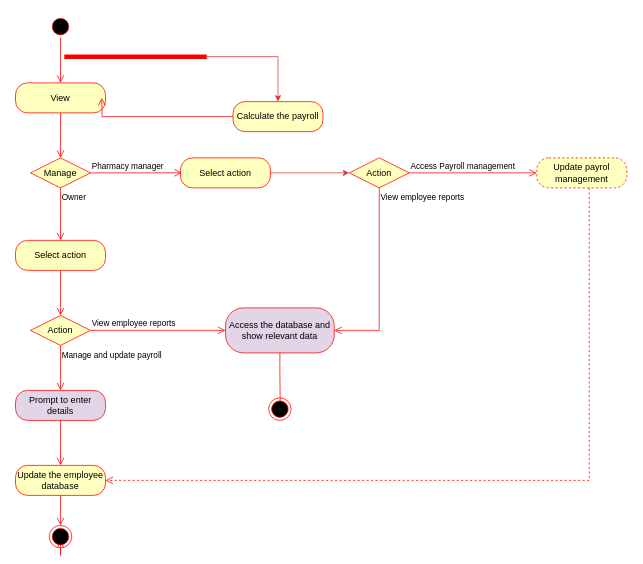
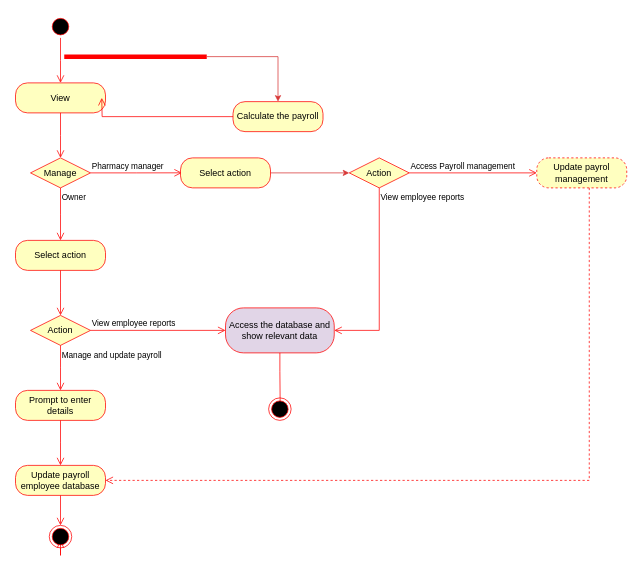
node "Prompt to enter details": fillcolor #e1d5e7 -> #ffffc0
node "Update the employee database": label "Update the employee database" -> "Update payroll employee database"
